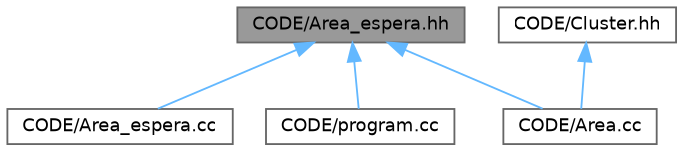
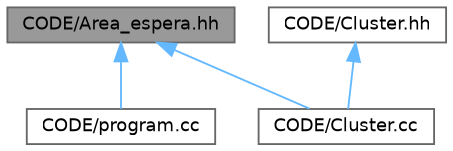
node "CODE/Area_espera.cc": removed
node "CODE/Area.cc": label "CODE/Area.cc" -> "CODE/Cluster.cc"
